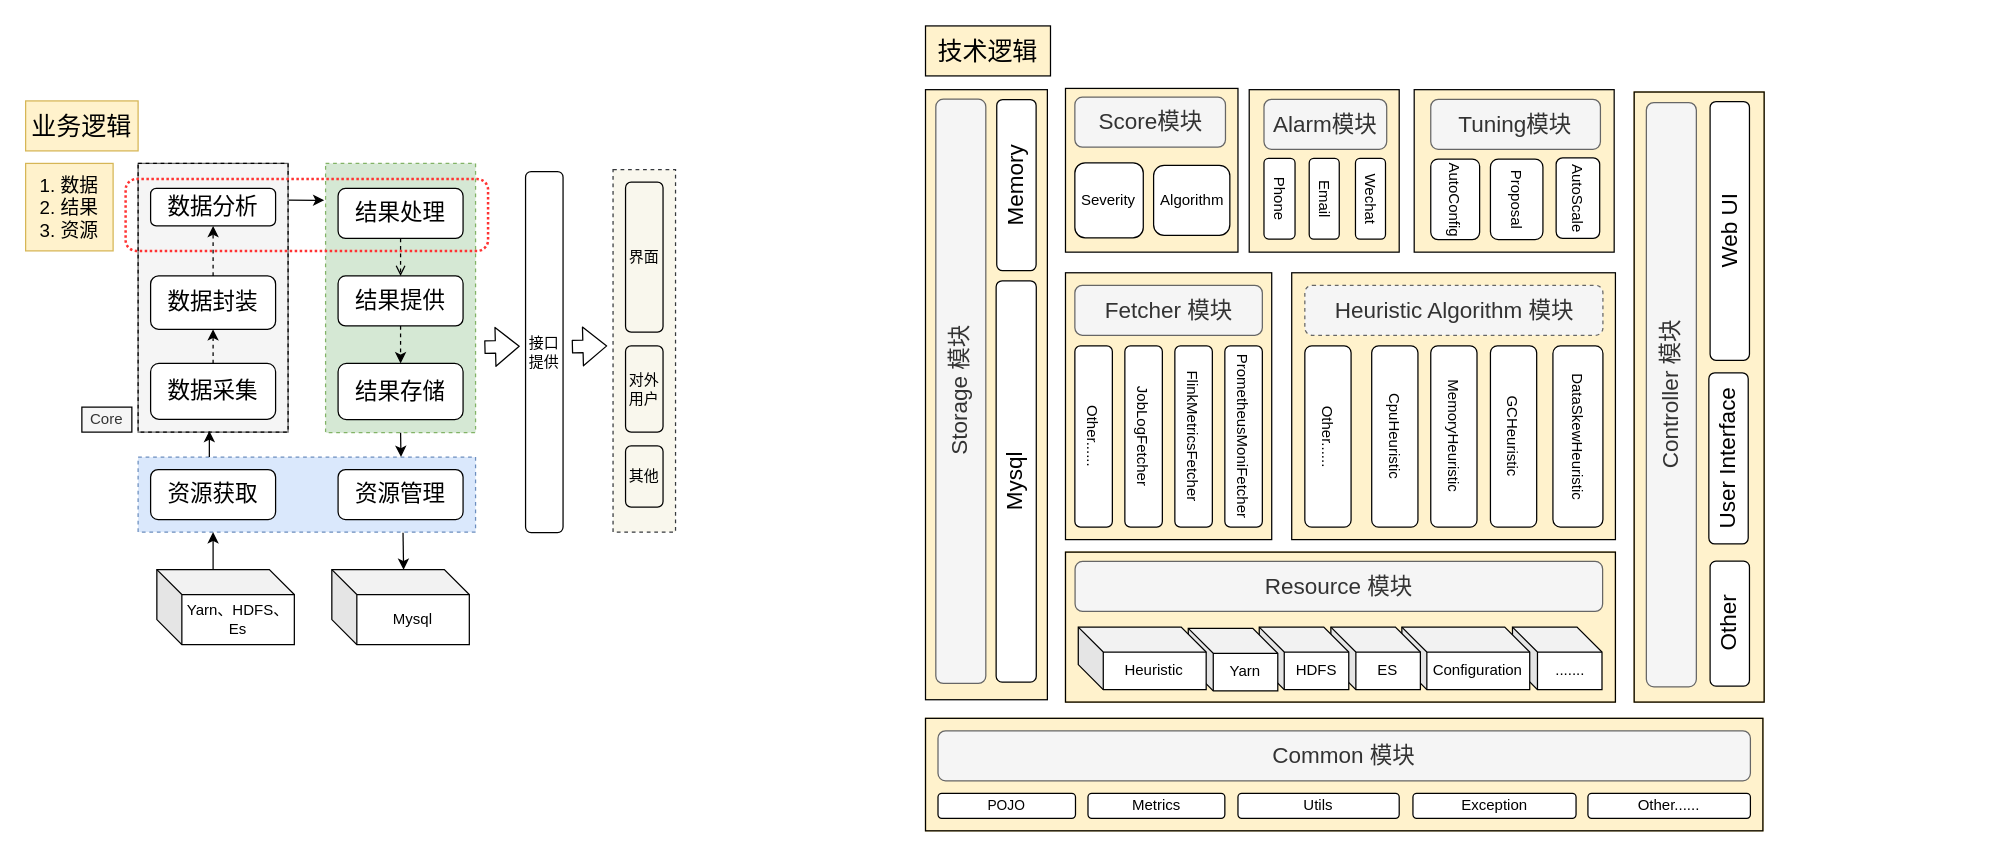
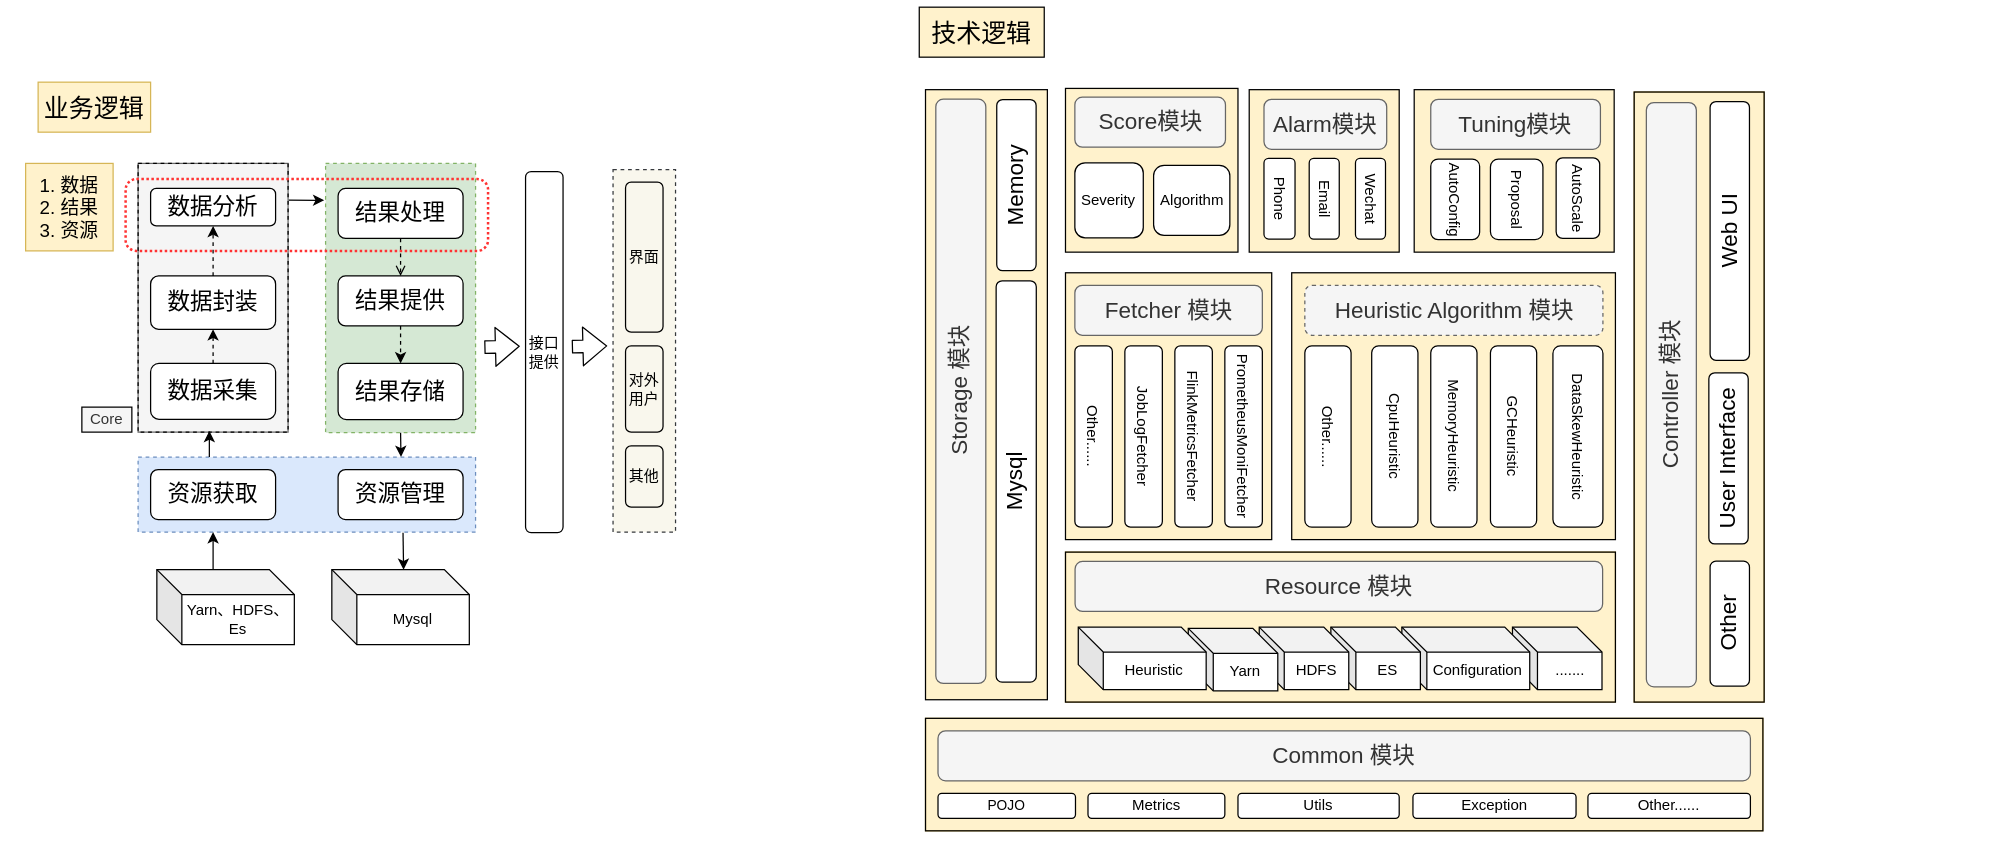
node "技术逻辑": moved (988, 51) -> (982, 32)
node "业务逻辑": moved (82, 126) -> (94, 107)
